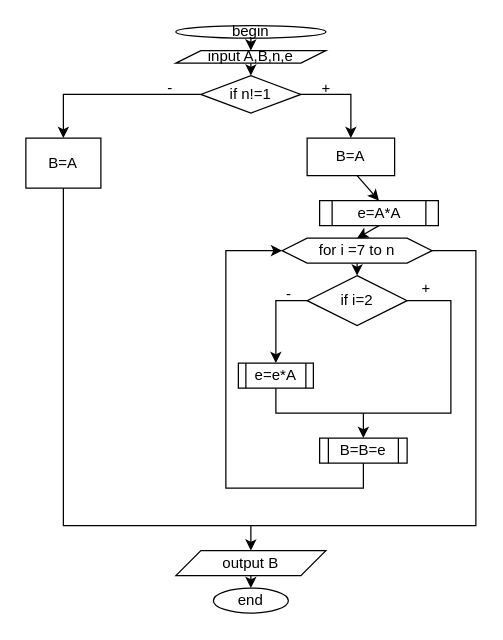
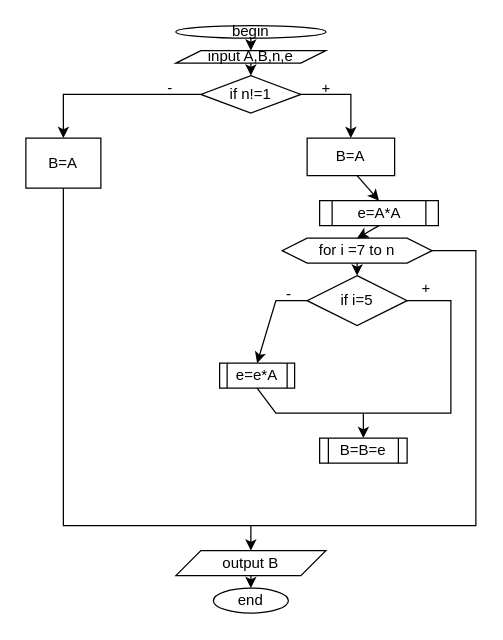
node "if i=2": label "if i=2" -> "if i=5"
node "e=e*A": moved (276, 376) -> (257, 376)
edge "B=B=e" -> "for i =7 to n": removed
